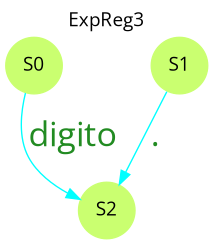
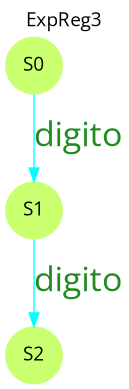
edge "S1" -> "S2": label "." -> "digito"
edge "S0" -> "S2": now "S0" -> "S1"
